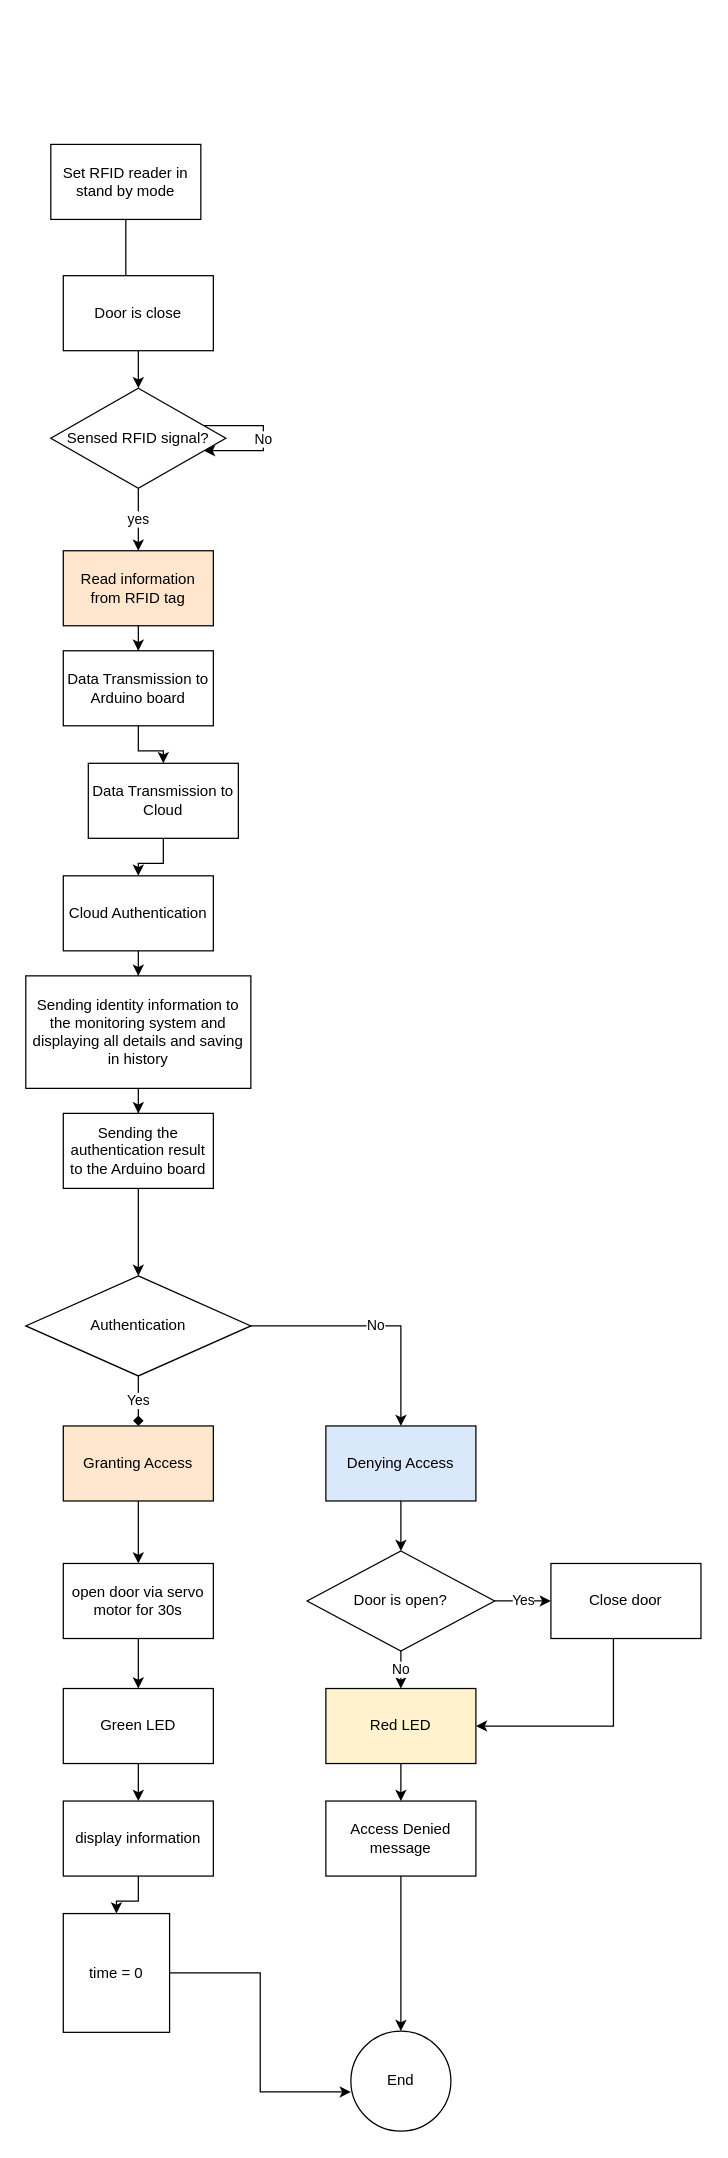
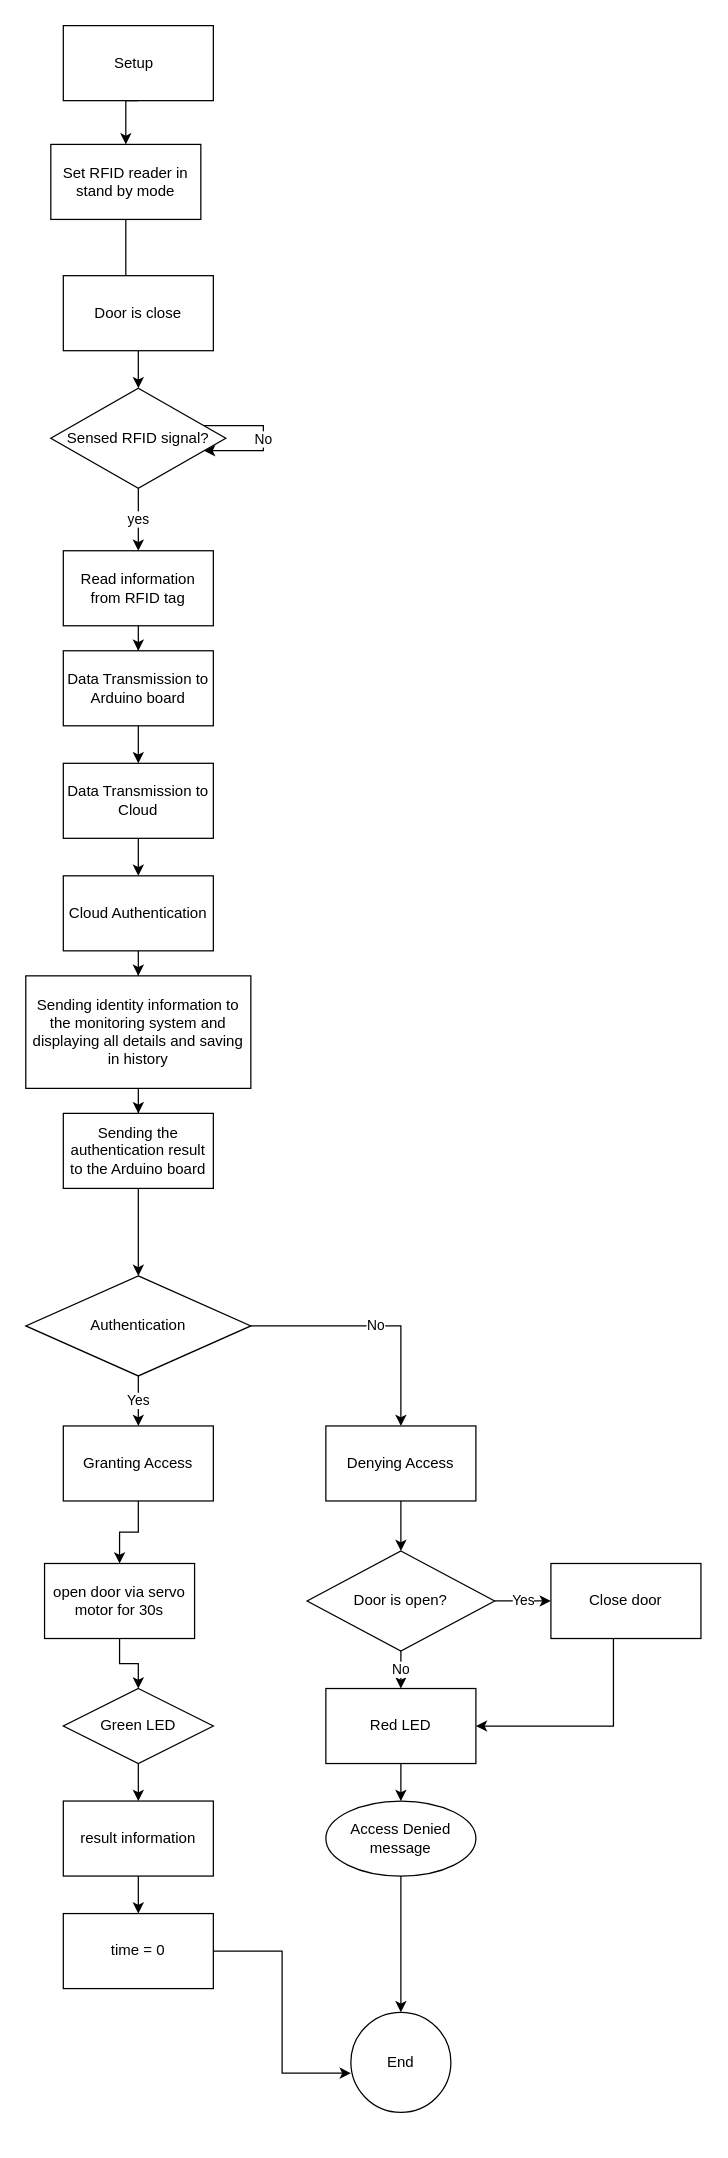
node "Setup": added
edge "Setup" -> "Set RFID reader in stand by mode": added
node "Read information from RFID tag": fillcolor #ffe6cc -> #ffffff
node "Data Transmission to Cloud": moved (163, 801) -> (138, 801)
edge "Authentication" -> "Granting Access": arrowhead diamond -> classic
node "Granting Access": fillcolor #ffe6cc -> #ffffff
node "Denying Access": fillcolor #dae8fc -> #ffffff
node "open door via servo motor for 30s": moved (138, 1601) -> (119, 1601)
node "Green LED": shape rectangle -> diamond
node "Red LED": fillcolor #fff2cc -> #ffffff
node "display information": label "display information" -> "result information"
node "Access Denied message": shape rectangle -> ellipse
node "time = 0": size 106x119 -> 150x75
node "End": moved (401, 2081) -> (401, 2062)
